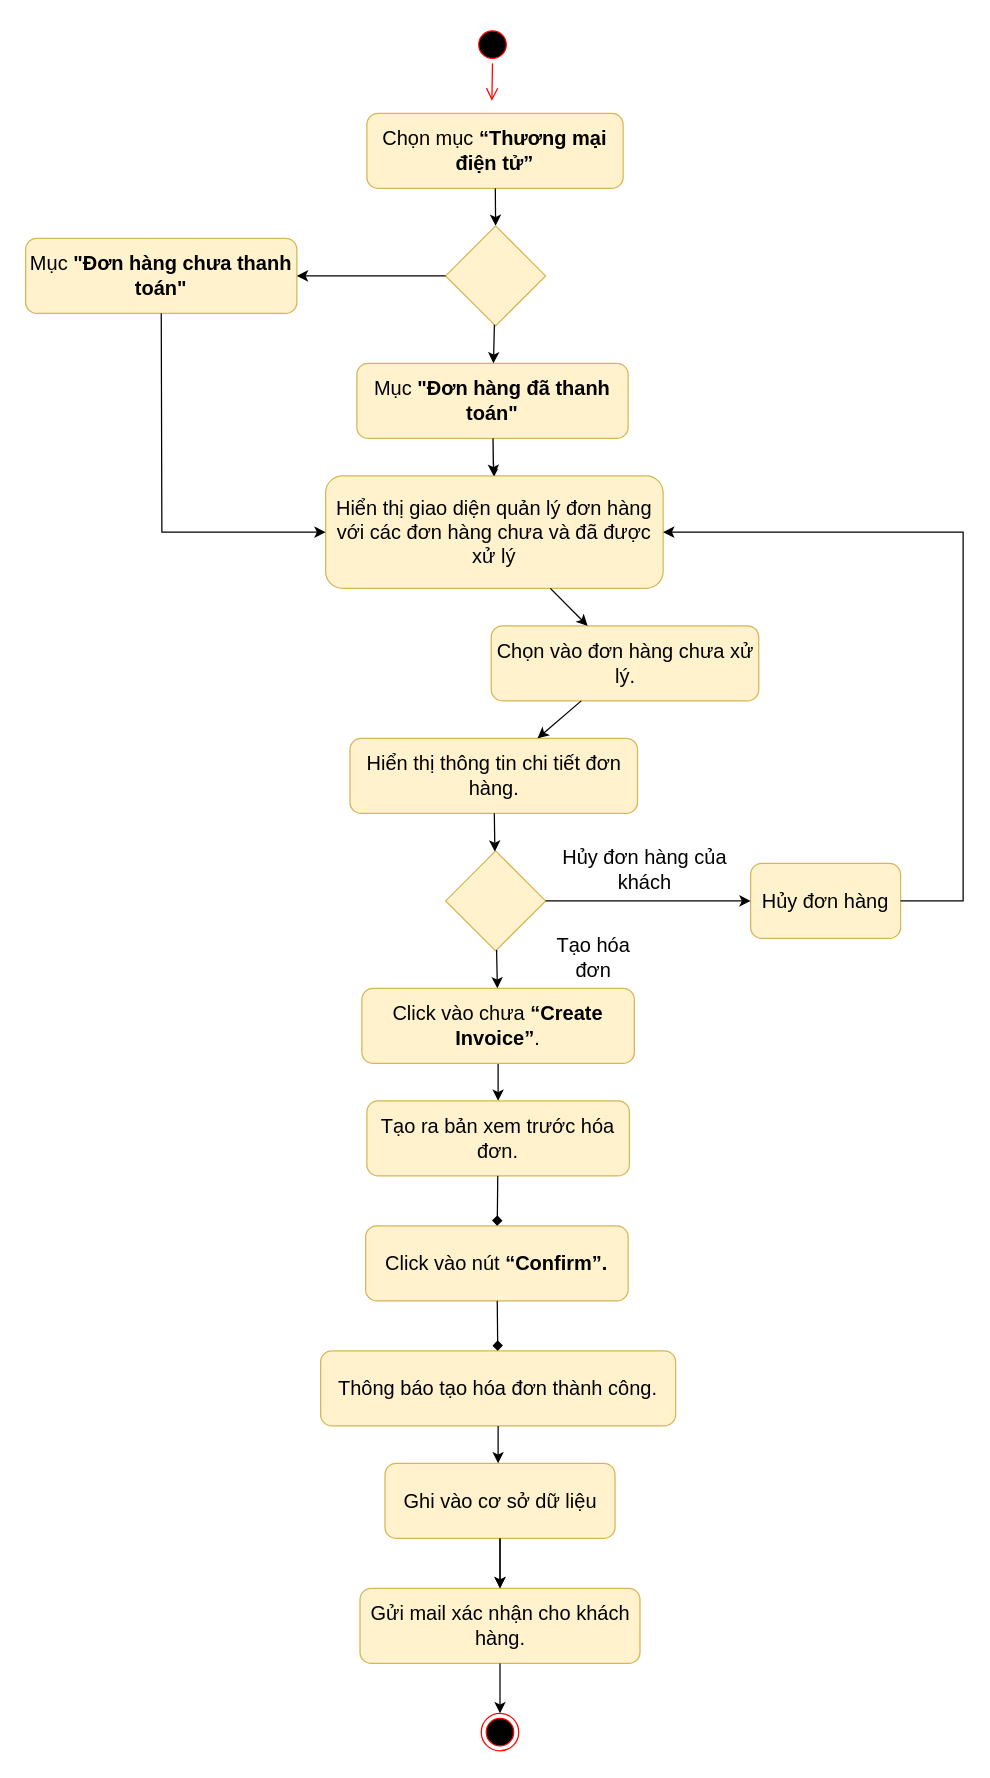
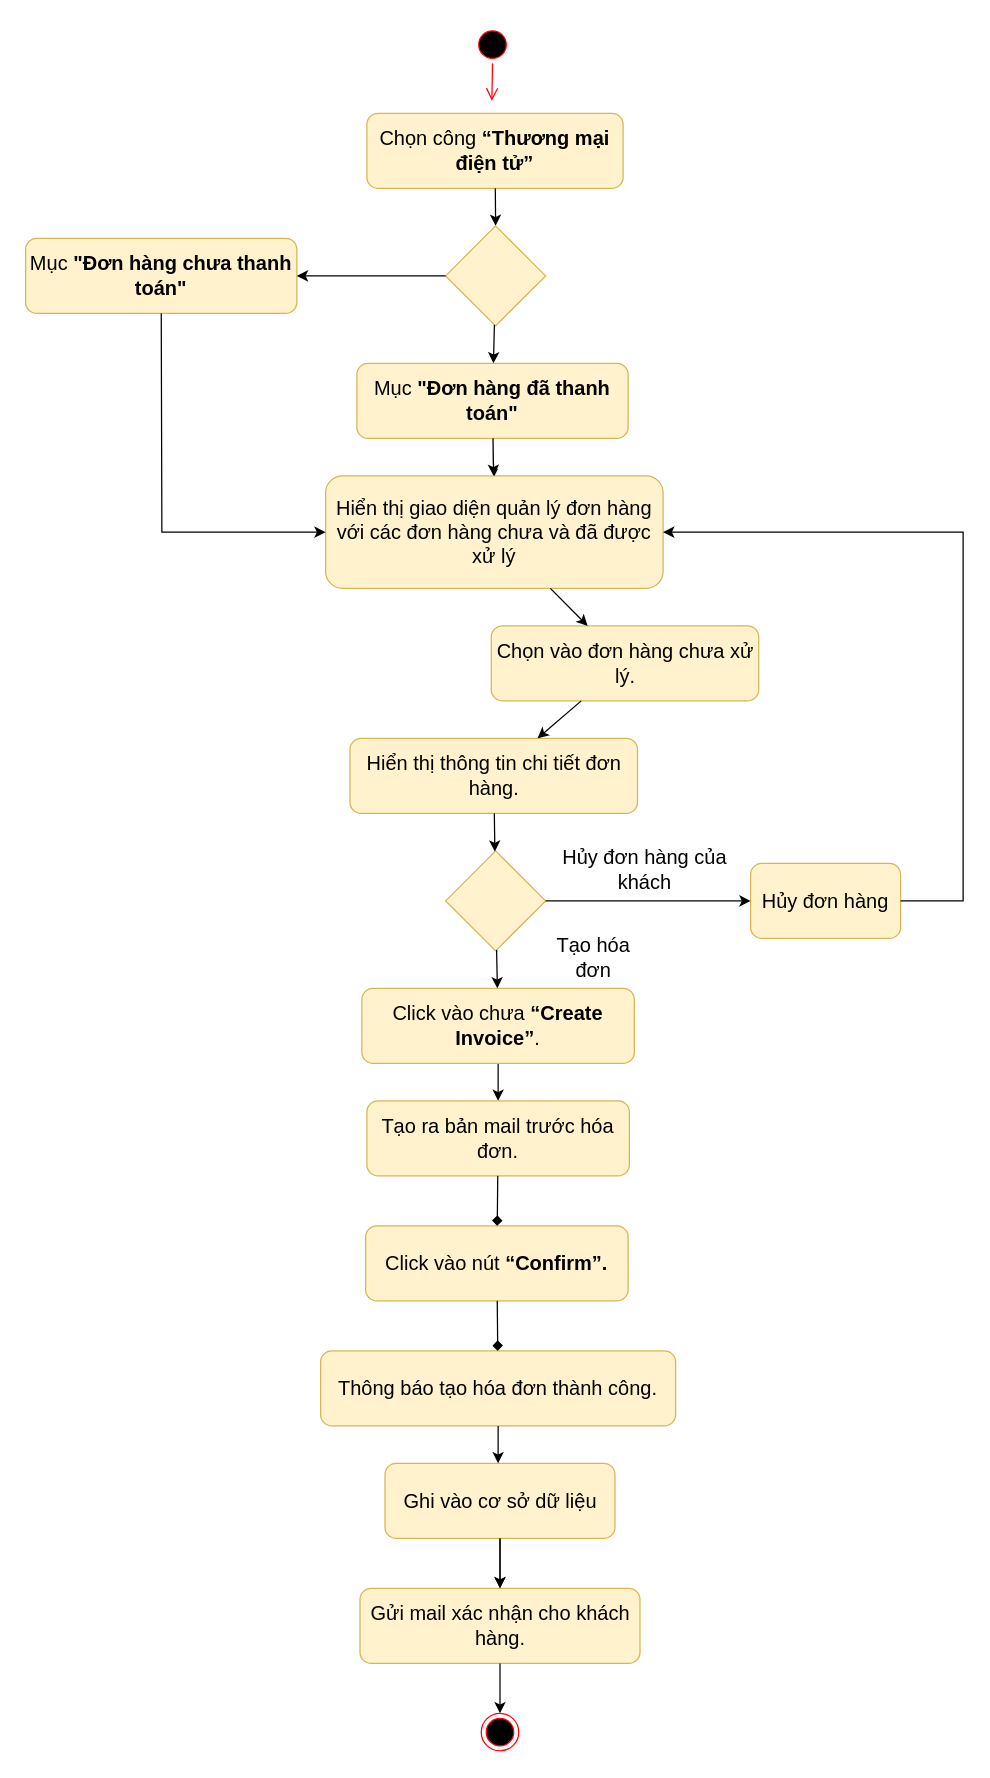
node "Chọn mục “Thương mại điện tử”": label "Chọn mục “Thương mại điện tử”" -> "Chọn công “Thương mại điện tử”"
node "Tạo ra bản xem trước hóa đơn.": label "Tạo ra bản xem trước hóa đơn." -> "Tạo ra bản mail trước hóa đơn."
